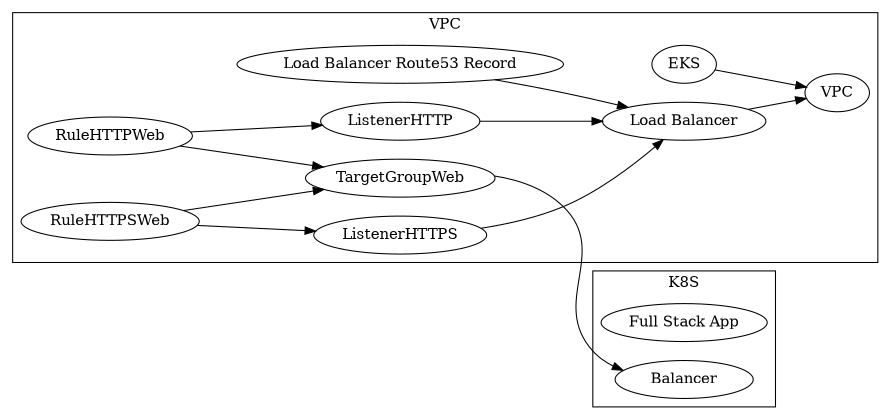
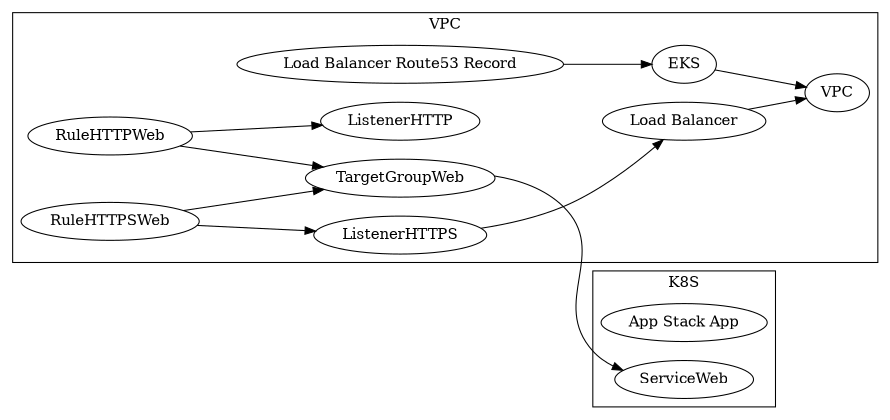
edge "Load Balancer Route53 Record" -> "Load Balancer": now "Load Balancer Route53 Record" -> "EKS"
edge "ListenerHTTP" -> "Load Balancer": removed
node "Full Stack App": label "Full Stack App" -> "App Stack App"
node "Balancer": label "Balancer" -> "ServiceWeb"
